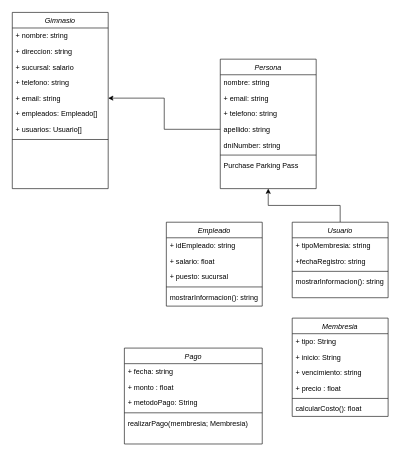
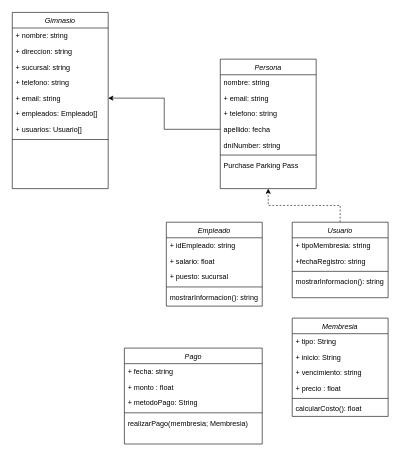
node "+ sucursal: salario": label "+ sucursal: salario" -> "+ sucursal: string"
node "apellido: string": label "apellido: string" -> "apellido: fecha"
edge "Usuario" -> "Persona": style solid -> dashed
